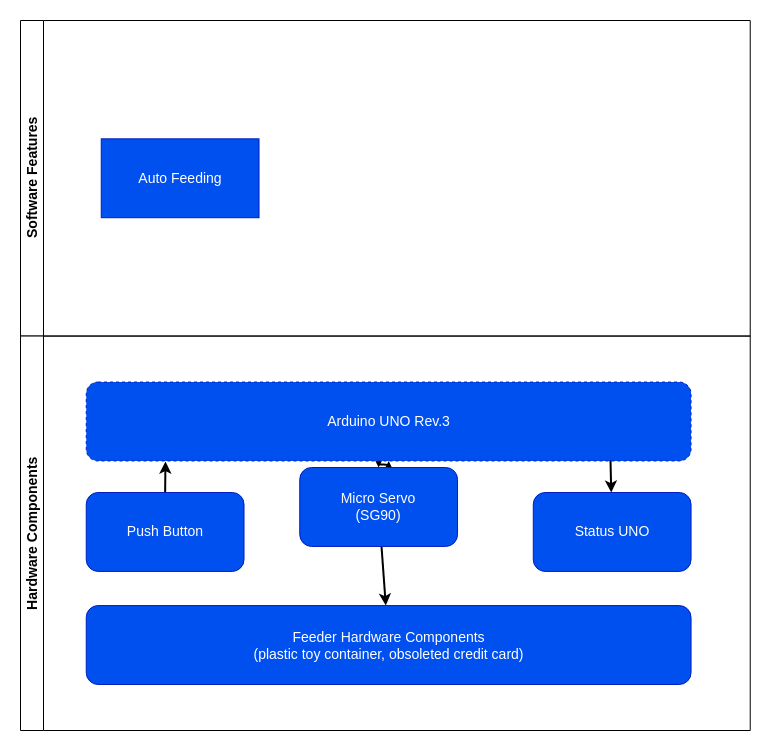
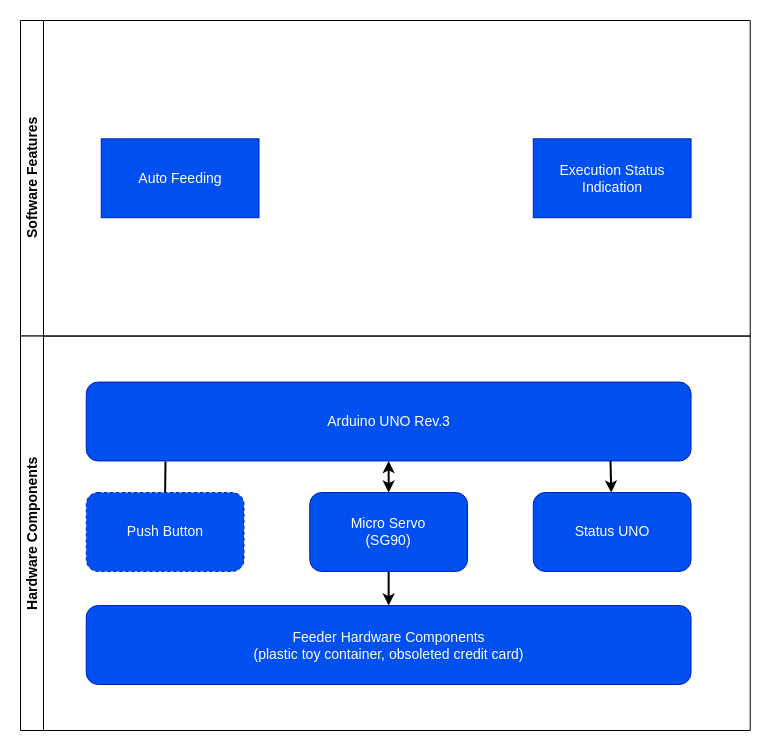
node "Execution Status Indication": added
node "Arduino UNO Rev.3": style dashed -> solid
edge "Push Button" -> "Arduino UNO Rev.3": arrowhead classic -> none
node "Micro Servo(SG90)": moved (379, 507) -> (389, 532)
node "Push Button": style solid -> dashed
